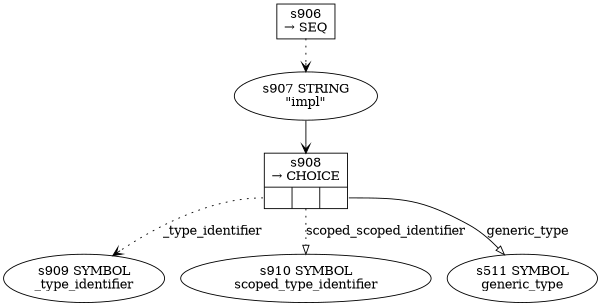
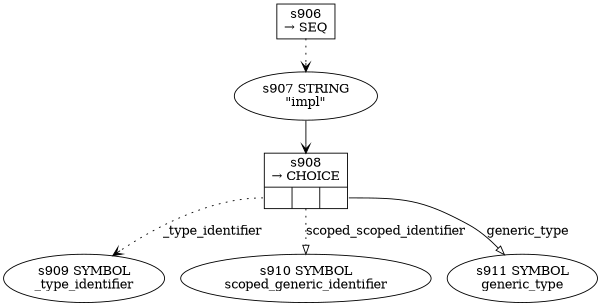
node "s910 SYMBOL scoped_type_identifier": label "s910 SYMBOL scoped_type_identifier" -> "s910 SYMBOL scoped_generic_identifier"
node "s511 SYMBOL generic_type": label "s511 SYMBOL generic_type" -> "s911 SYMBOL generic_type"
